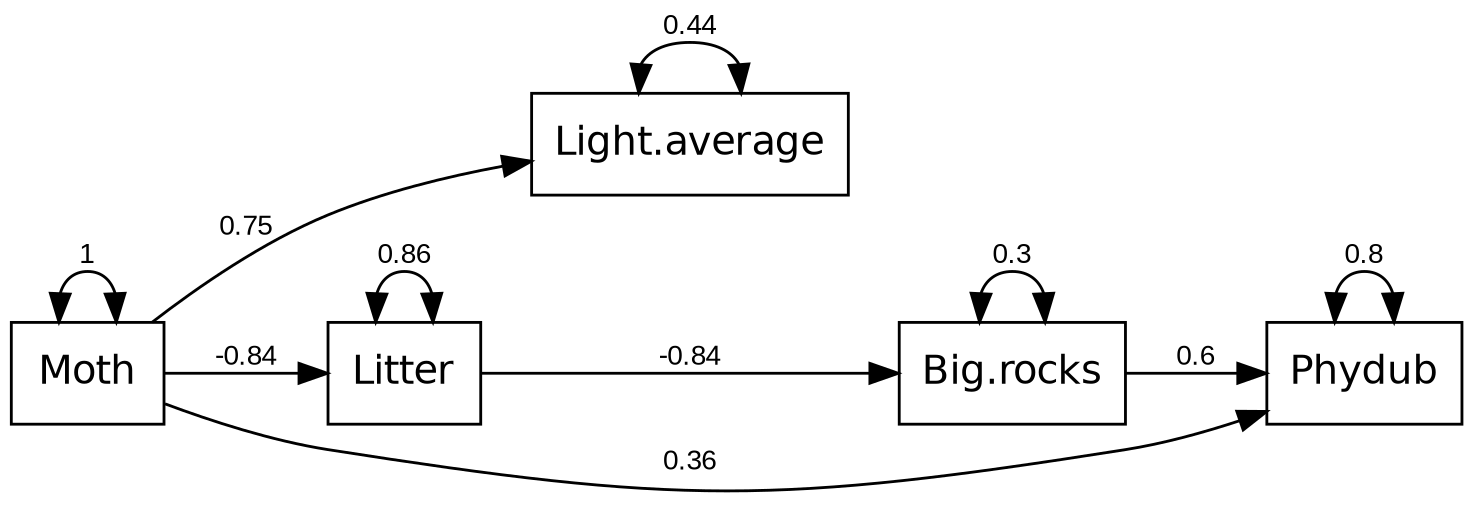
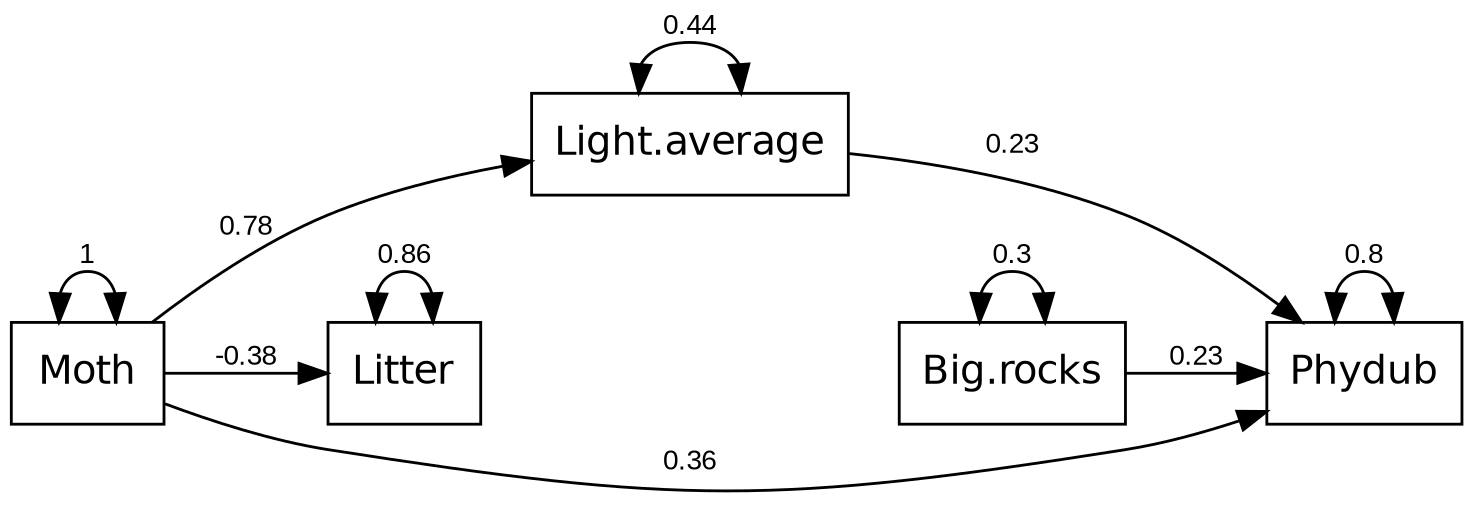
edge "Light.average" -> "Phydub": added, label "0.23"
edge "Moth" -> "Light.average": label "0.75" -> "0.78"
edge "Moth" -> "Litter": label "-0.84" -> "-0.38"
edge "Big.rocks" -> "Phydub": label "0.6" -> "0.23"
edge "Litter" -> "Big.rocks": removed, label "-0.84"
